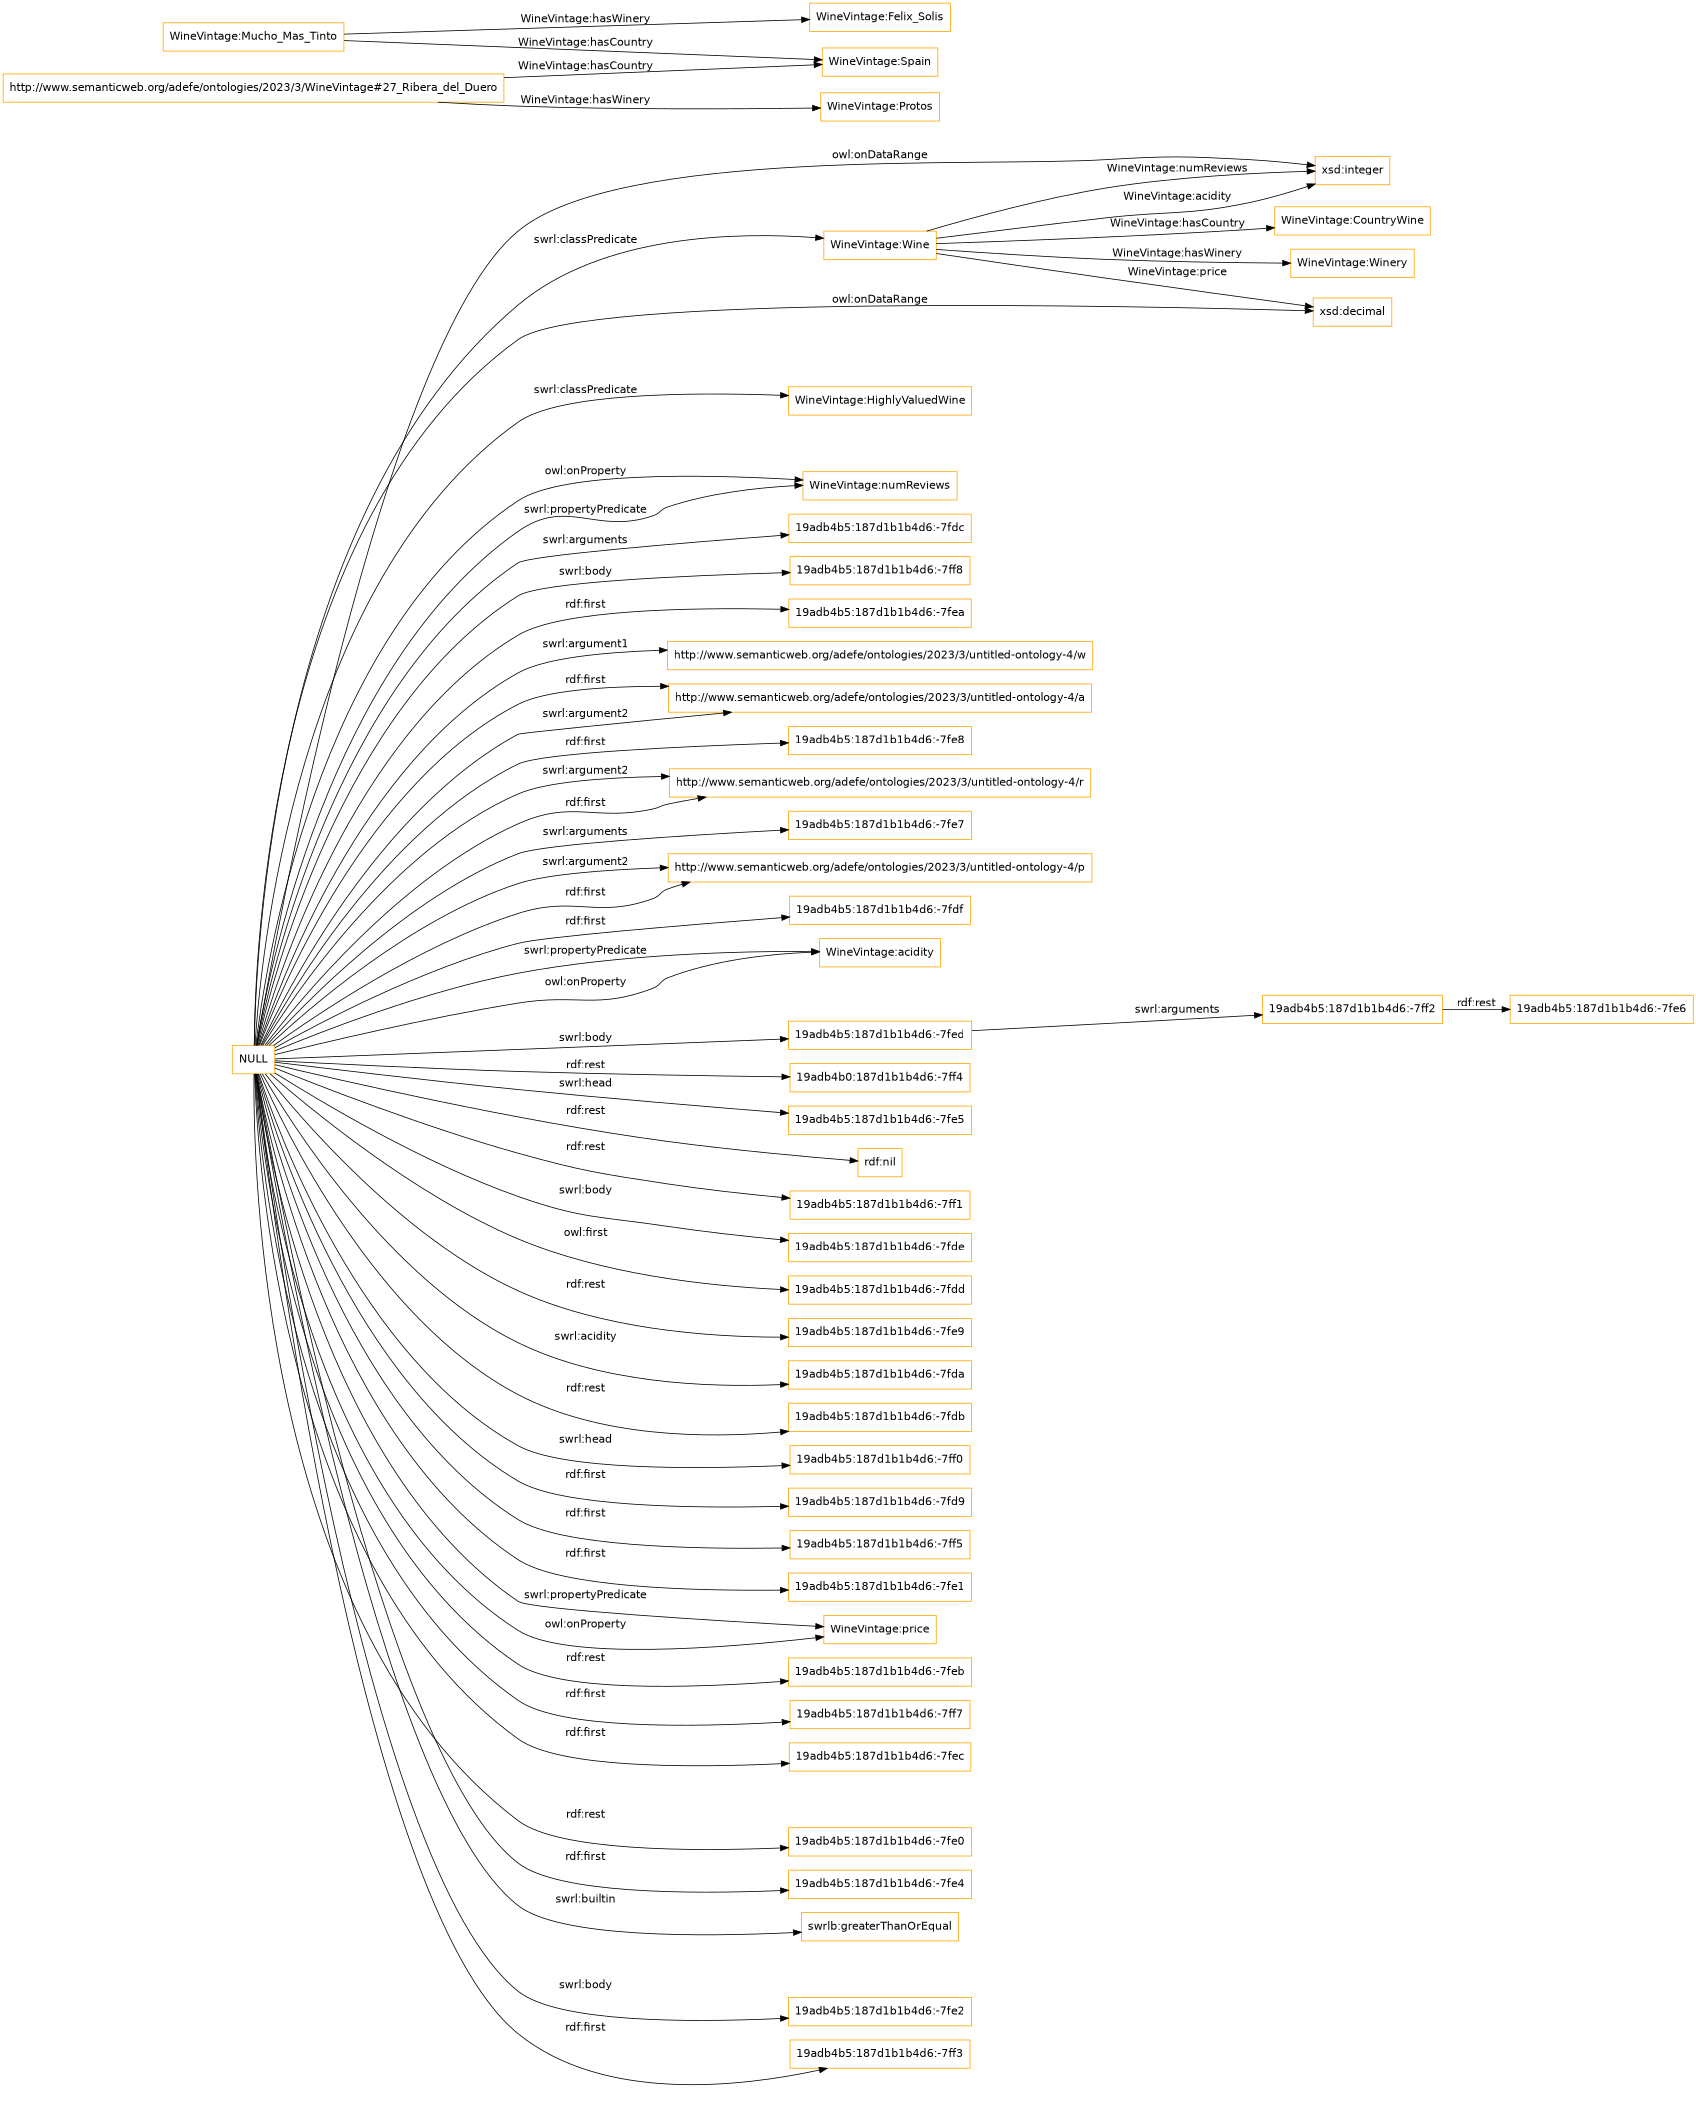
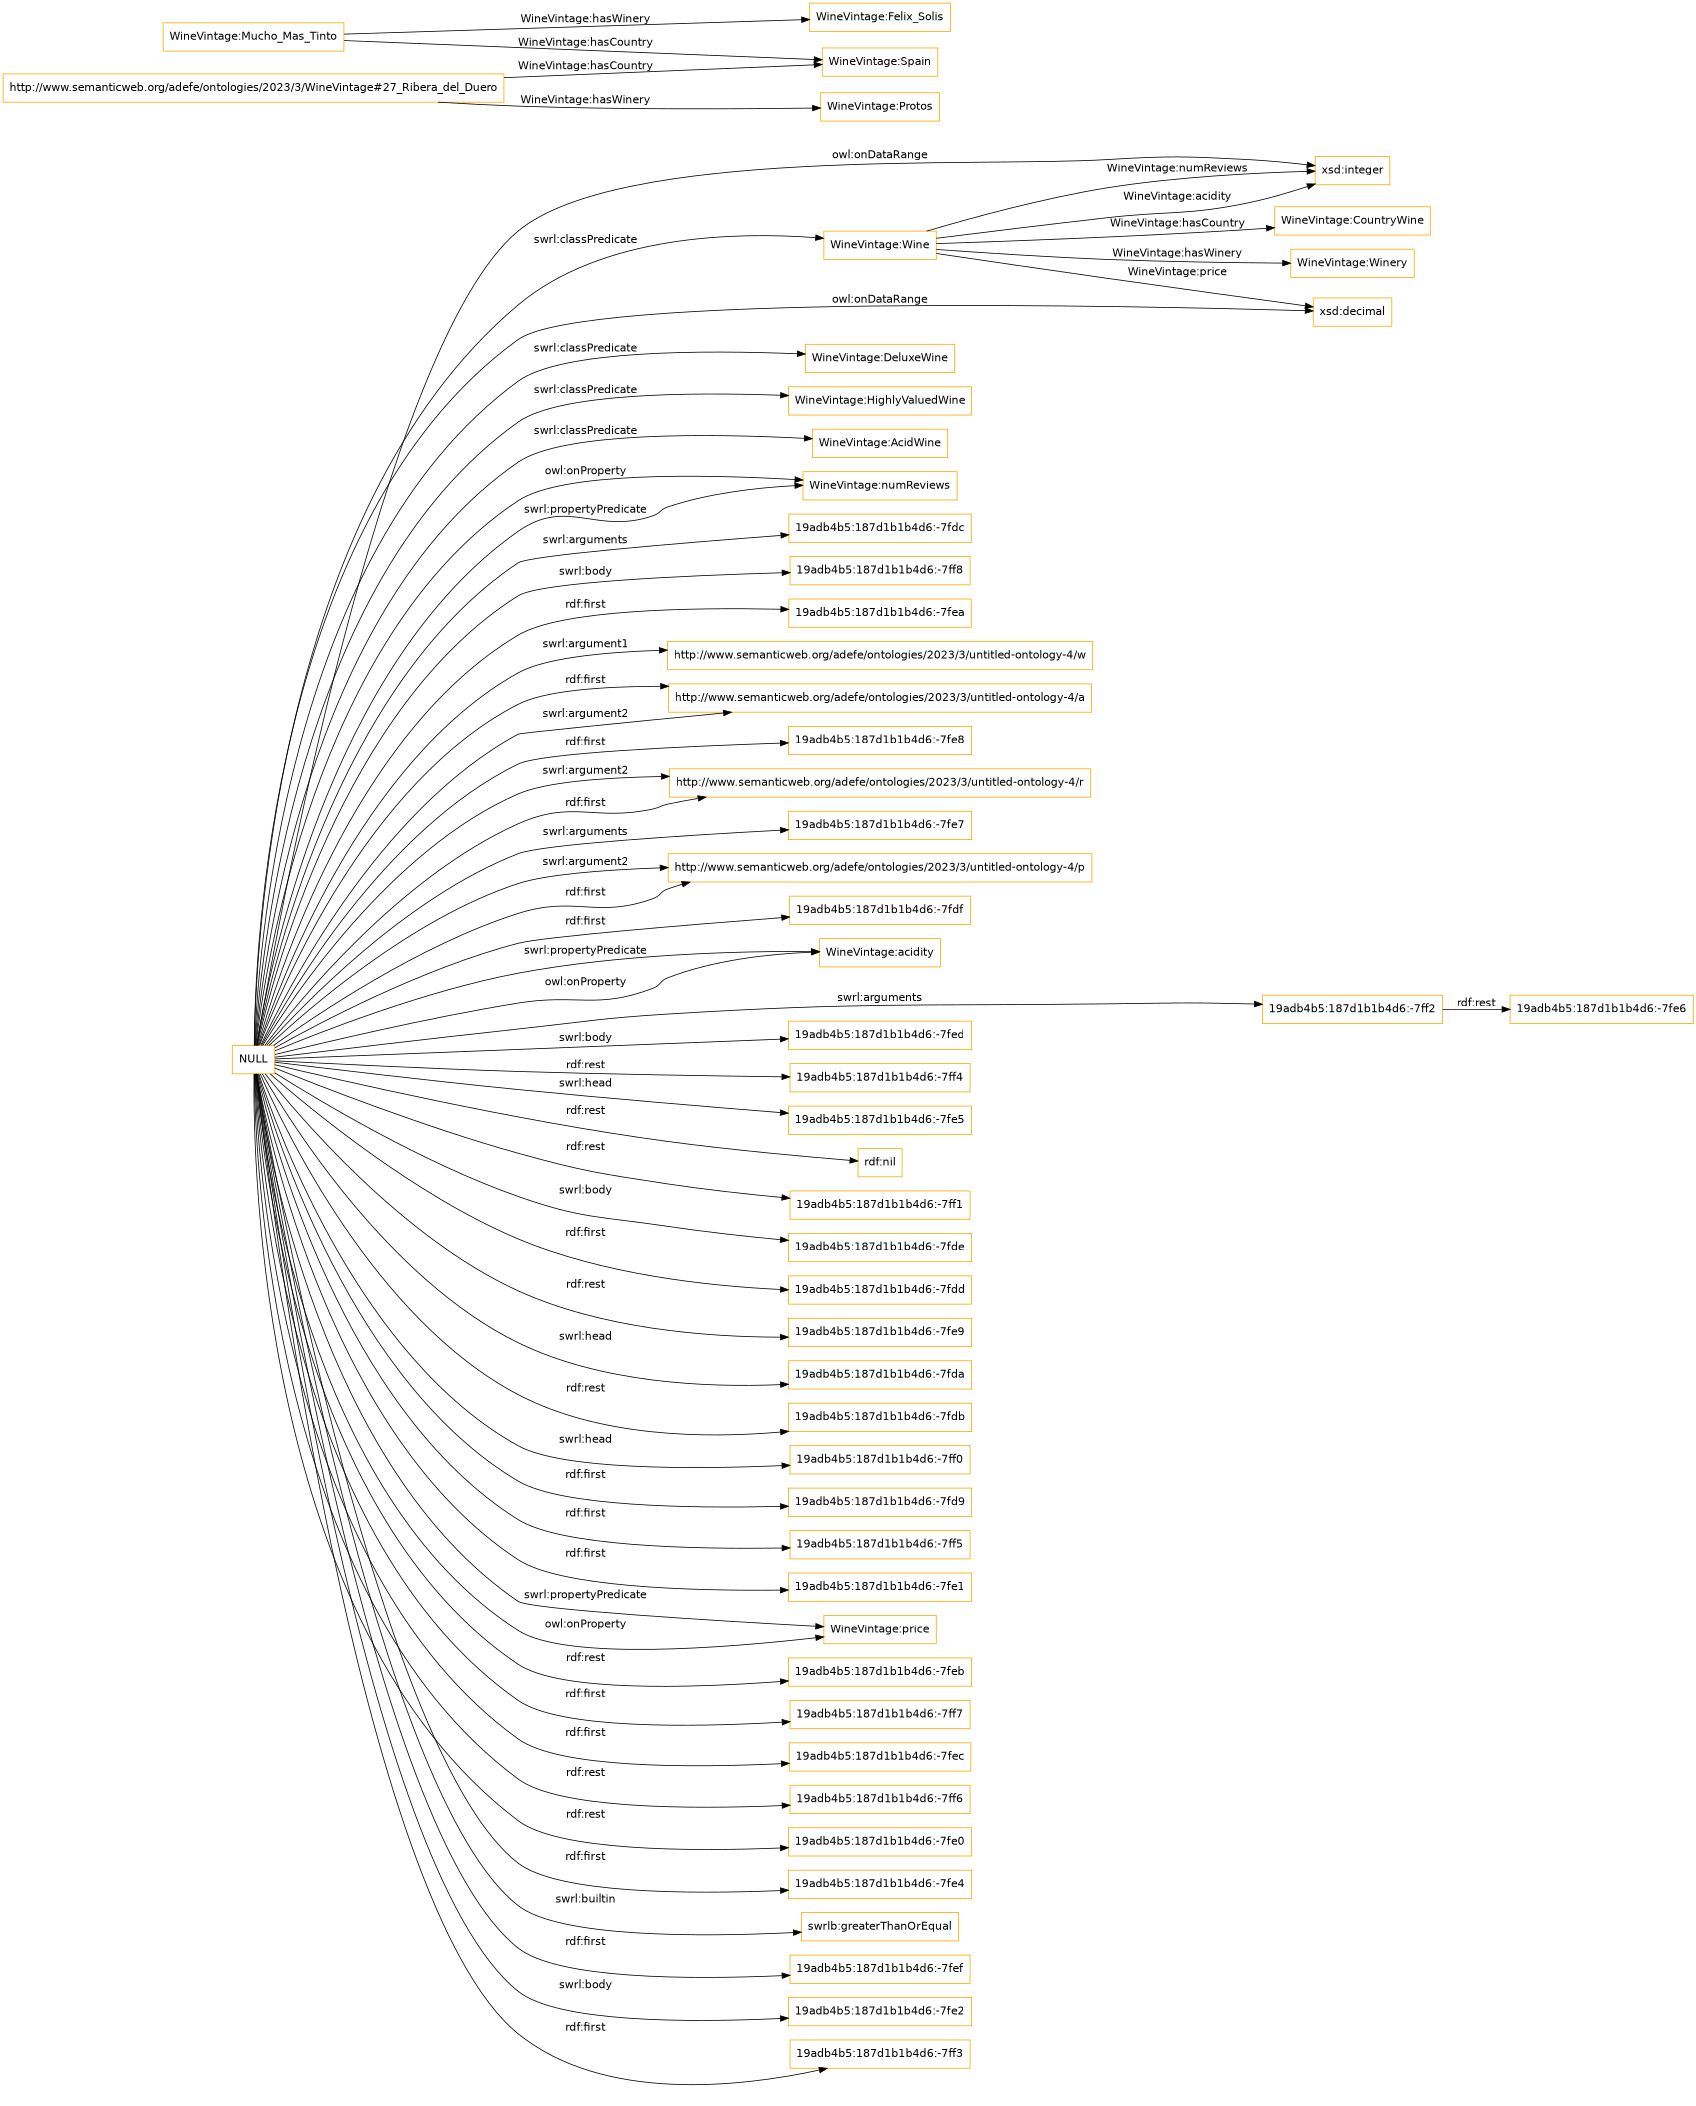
node "WineVintage:DeluxeWine": added
node "WineVintage:AcidWine": added
edge "19adb4b5:187d1b1b4d6:-7fed" -> "19adb4b5:187d1b1b4d6:-7ff2": now "NULL" -> "19adb4b5:187d1b1b4d6:-7ff2"
node "19adb4b0:187d1b1b4d6:-7ff4": label "19adb4b0:187d1b1b4d6:-7ff4" -> "19adb4b5:187d1b1b4d6:-7ff4"
edge "NULL" -> "19adb4b5:187d1b1b4d6:-7fdd": label "owl:first" -> "rdf:first"
edge "NULL" -> "19adb4b5:187d1b1b4d6:-7fda": label "swrl:acidity" -> "swrl:head"
node "19adb4b5:187d1b1b4d6:-7ff6": added
node "19adb4b5:187d1b1b4d6:-7fef": added
